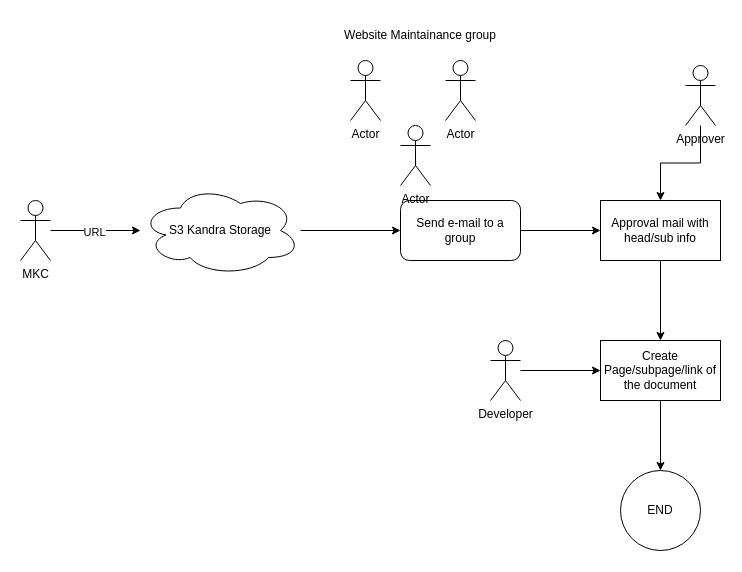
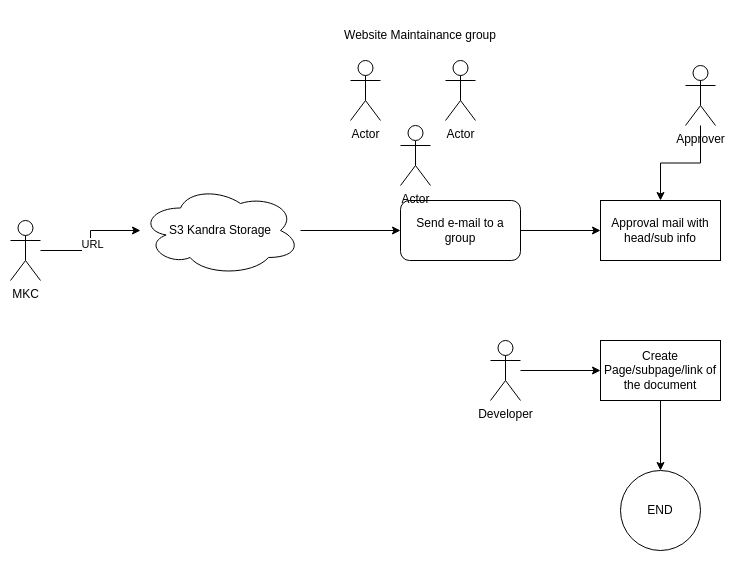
node "MKC": moved (36, 231) -> (26, 251)
edge "Approval mail with head/sub info" -> "Create Page/subpage/link of the document": removed
